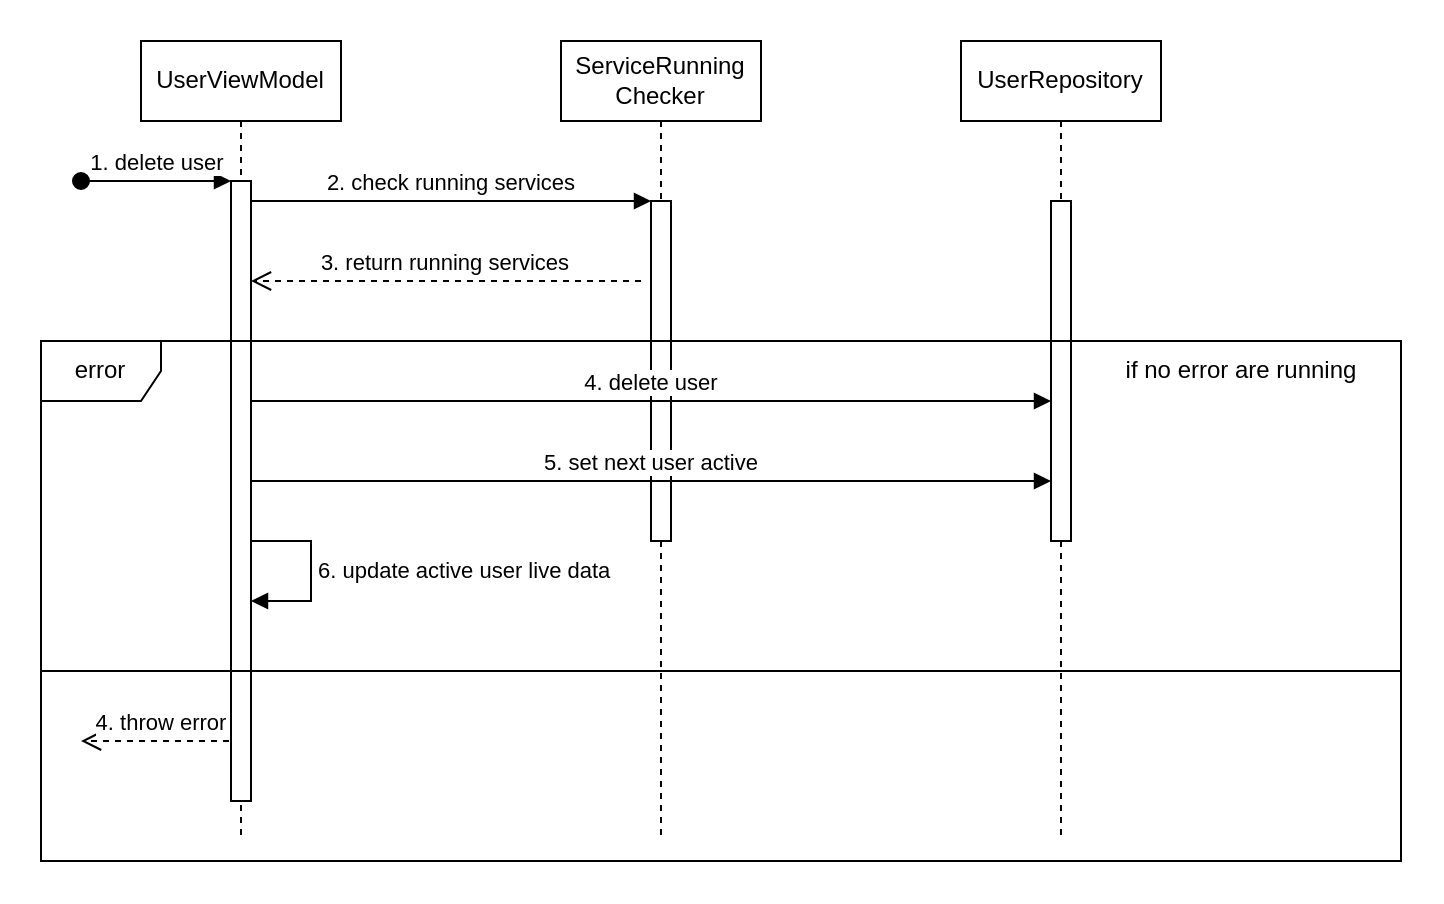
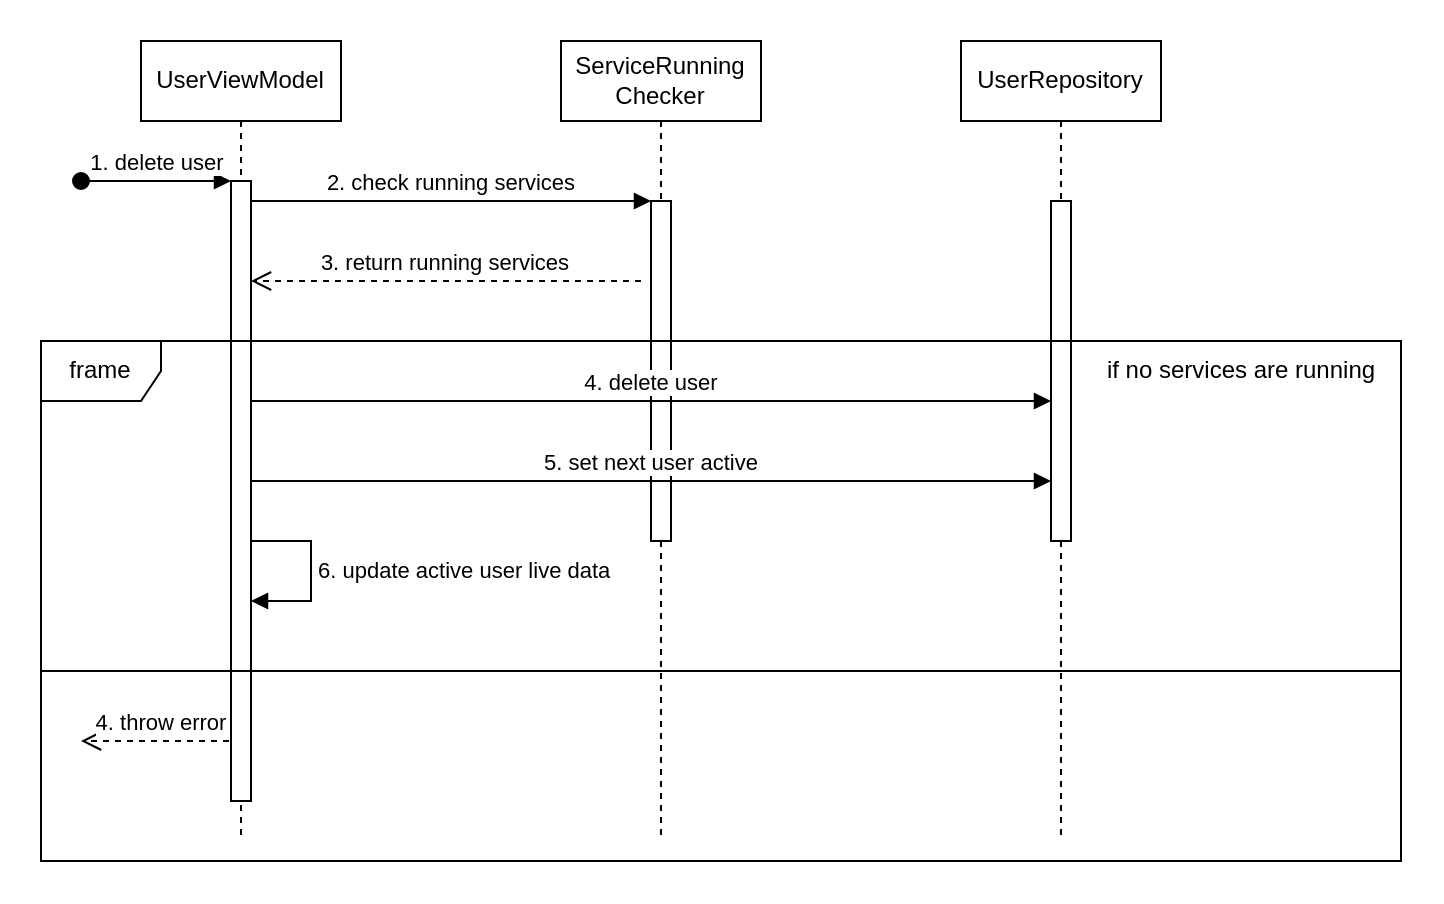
node "error": label "error" -> "frame"
node "if no error are running": label "if no error are running" -> "if no services are running"
